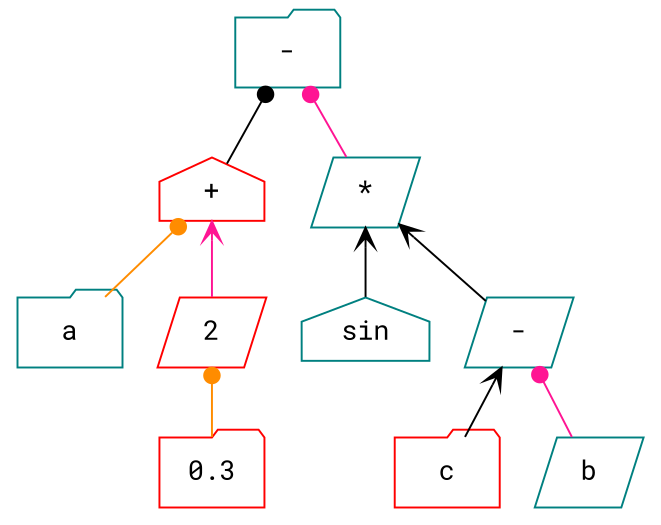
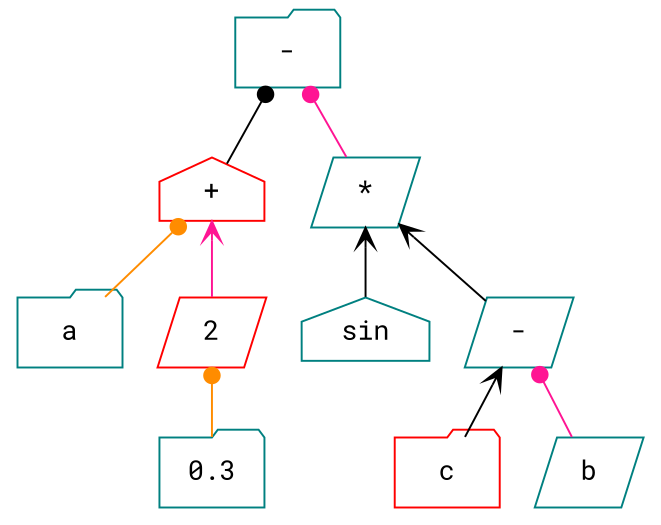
node "0.3": color red -> teal
